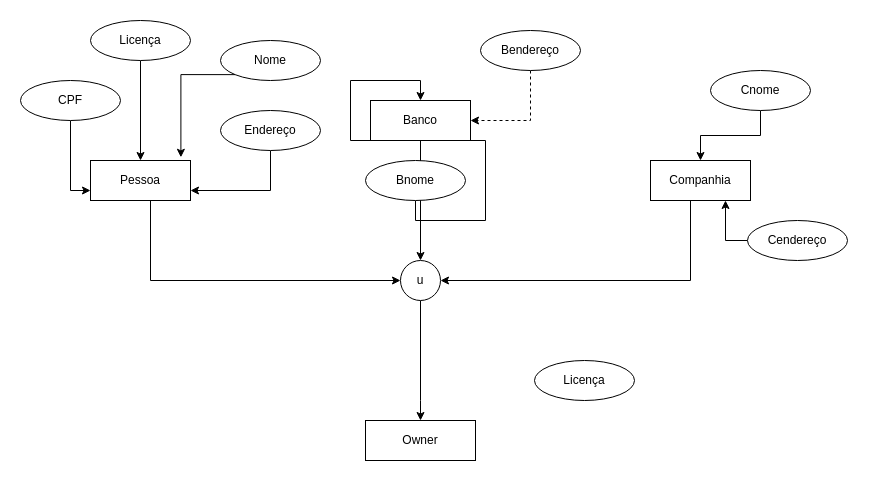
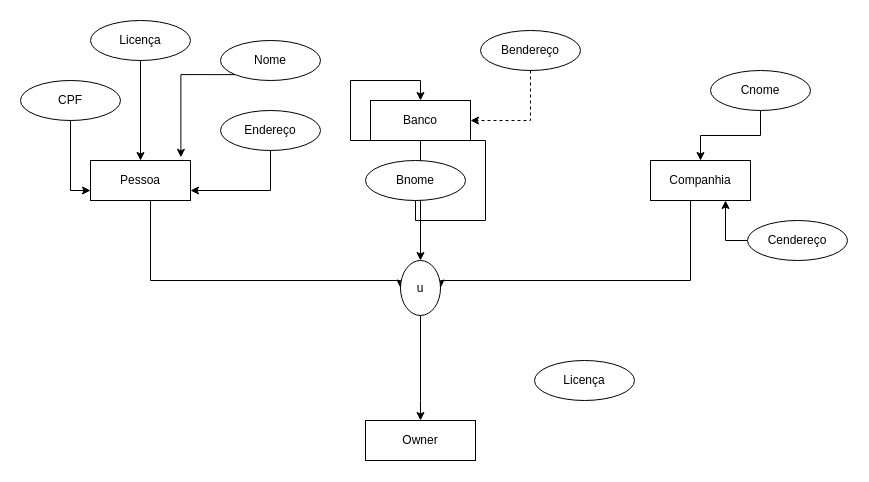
node "u": size 40x40 -> 40x55
